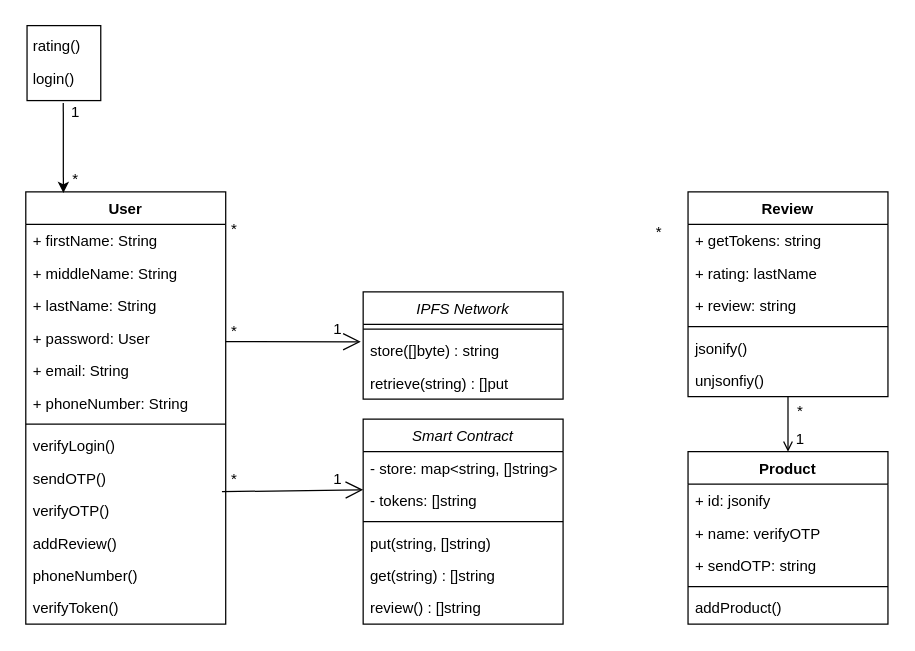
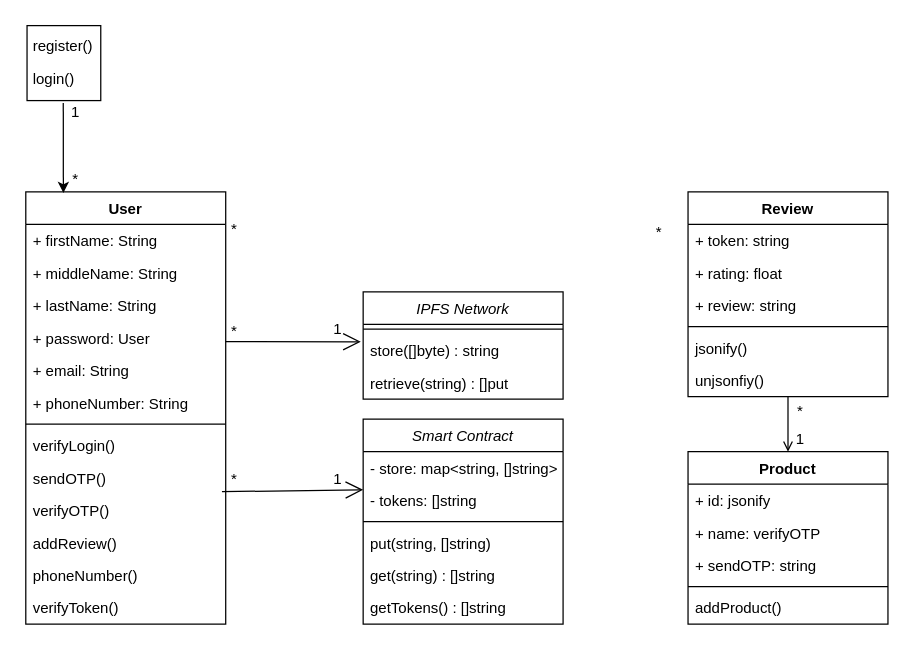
node "rating()": label "rating()" -> "register()"
node "+ getTokens: string": label "+ getTokens: string" -> "+ token: string"
node "+ rating: lastName": label "+ rating: lastName" -> "+ rating: float"
node "review() : []string": label "review() : []string" -> "getTokens() : []string"
